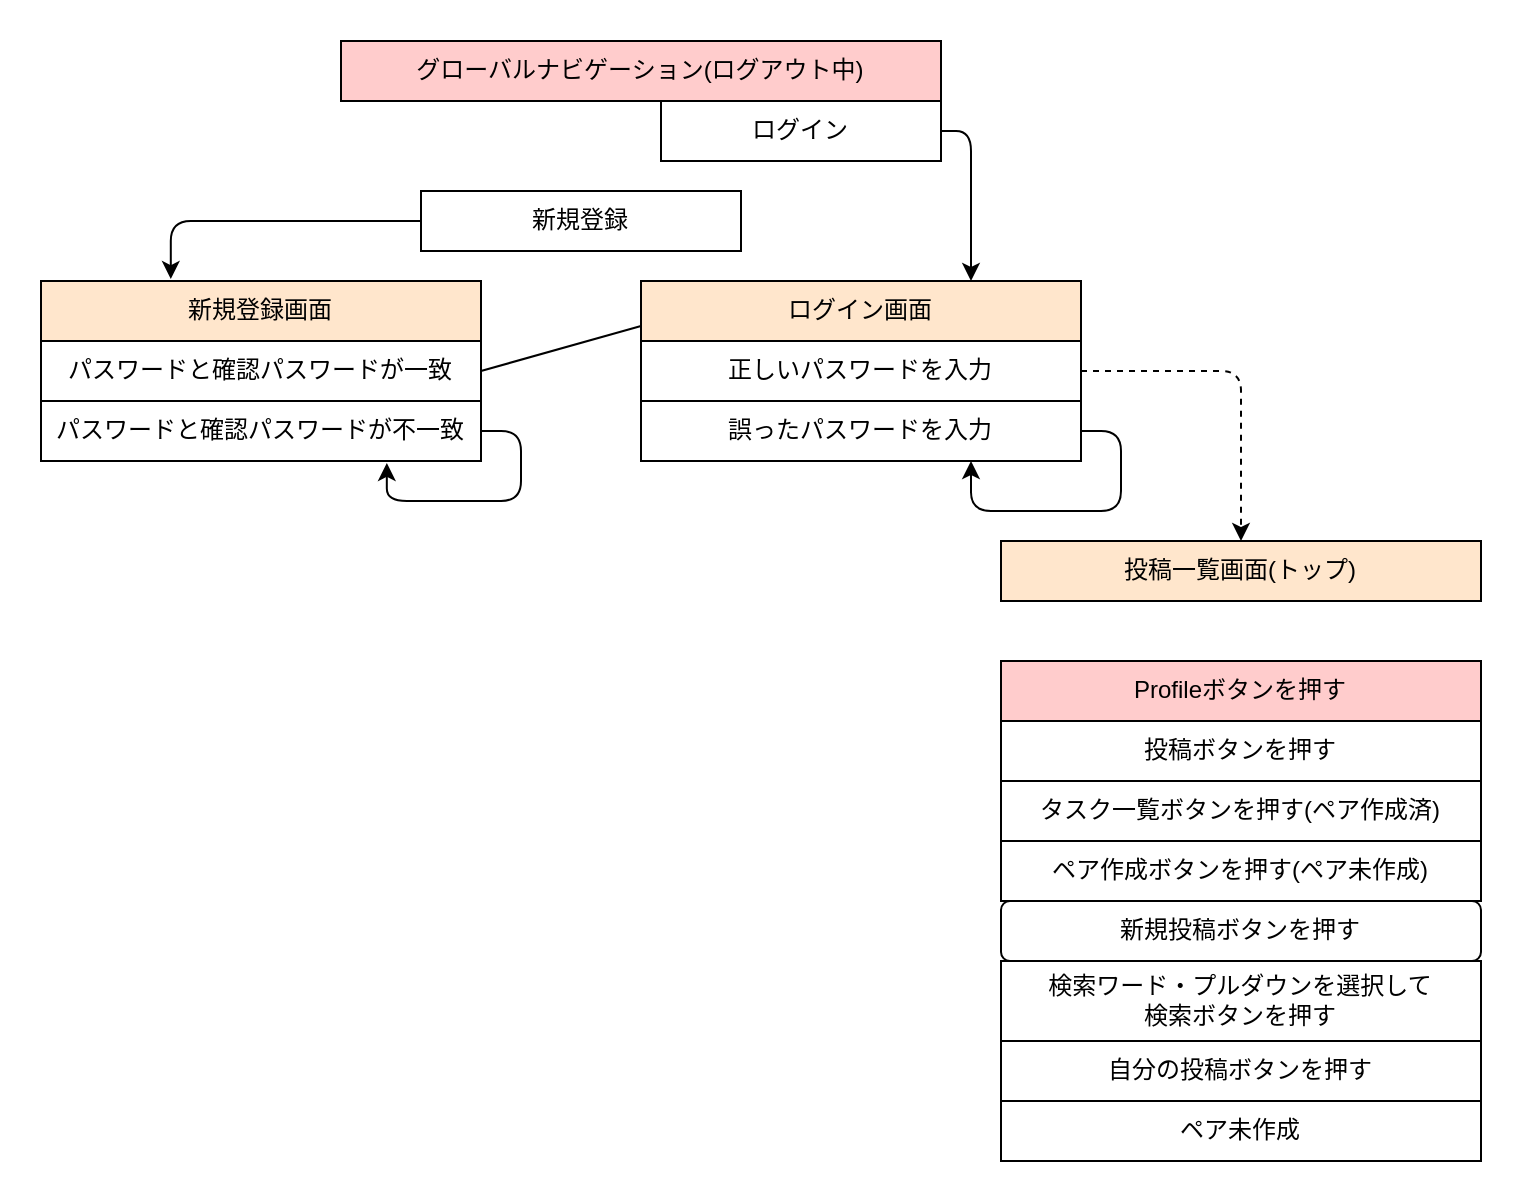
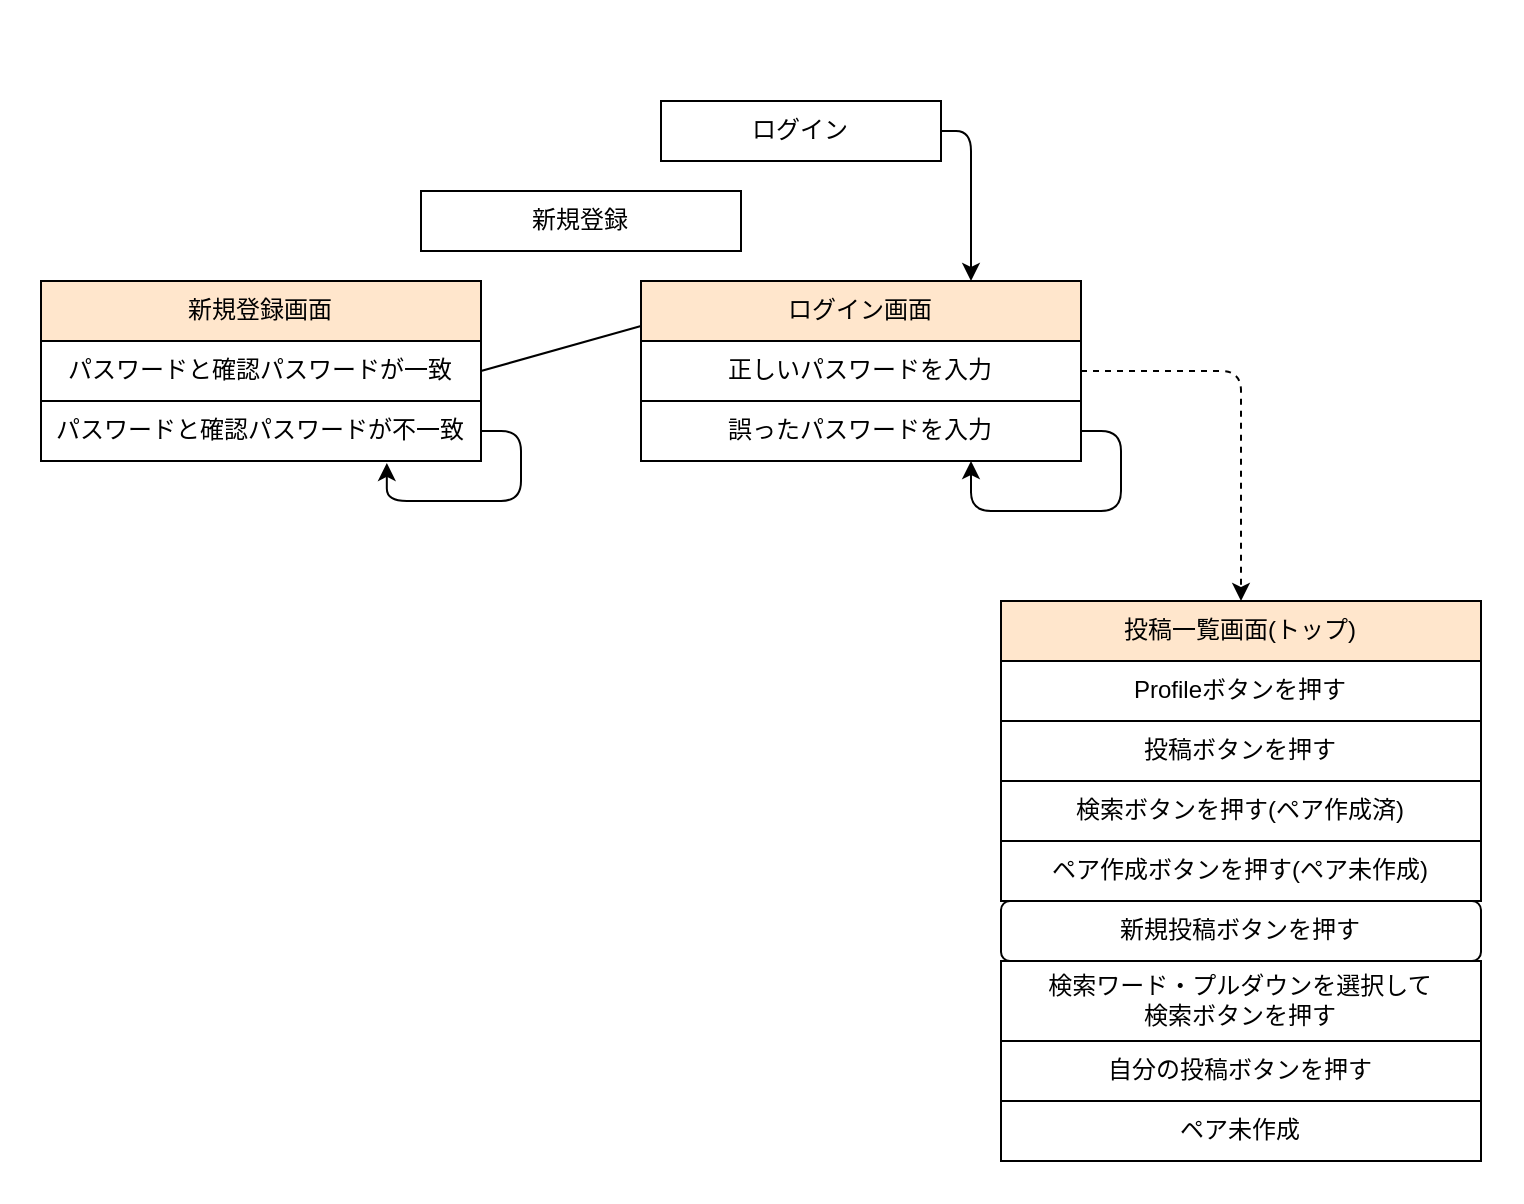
node "グローバルナビゲーション(ログアウト中)": removed
edge "新規登録" -> "新規登録画面": removed
node "投稿一覧画面(トップ)": moved (1241, 571) -> (1241, 631)
node "Profileボタンを押す": fillcolor #ffcccc -> #ffffff
node "タスク一覧ボタンを押す(ペア作成済)": label "タスク一覧ボタンを押す(ペア作成済)" -> "検索ボタンを押す(ペア作成済)"
